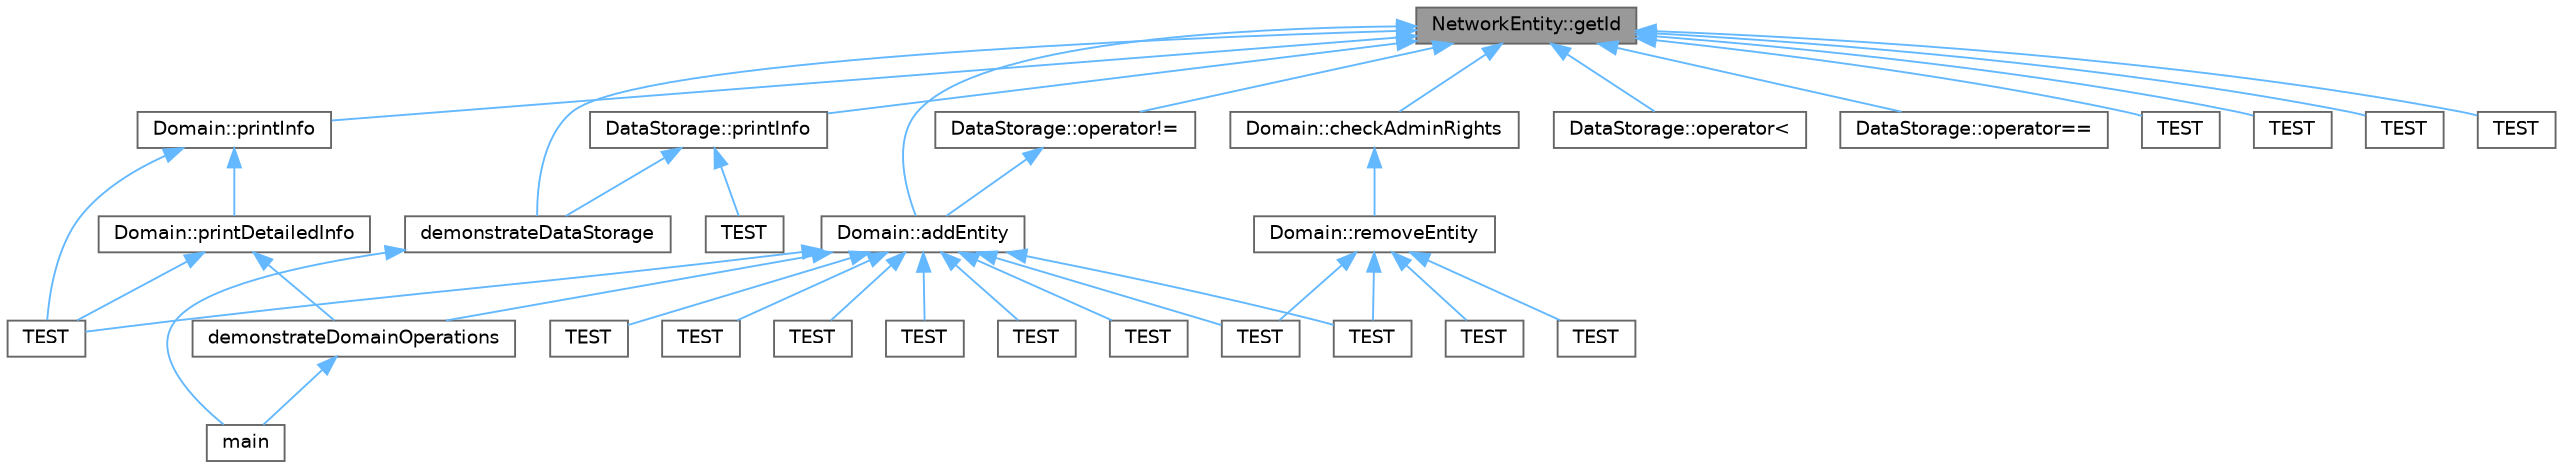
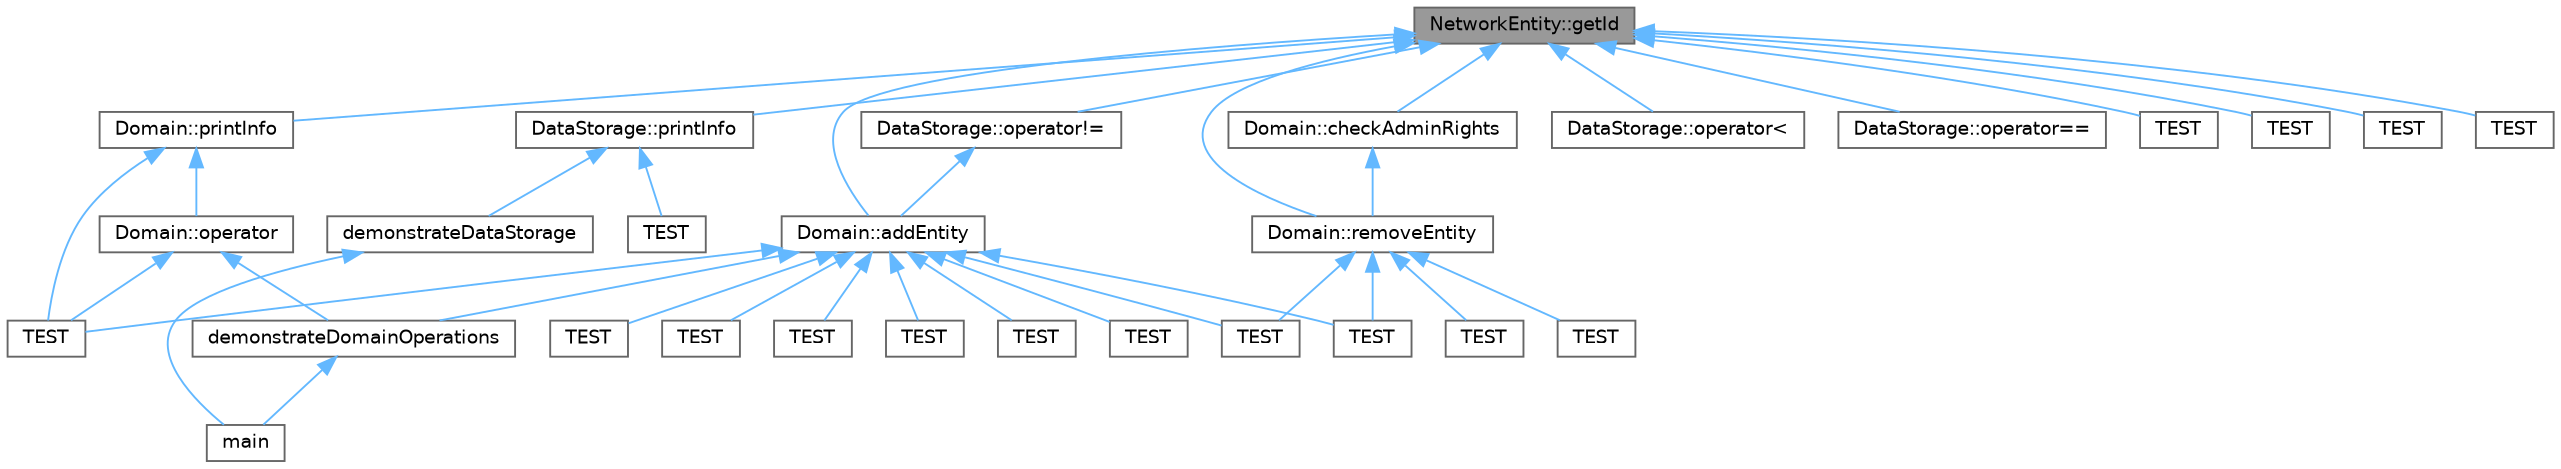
edge "demonstrateDataStorage" -> "NetworkEntity::getId": now "Domain::removeEntity" -> "NetworkEntity::getId"
node "Domain::printDetailedInfo": label "Domain::printDetailedInfo" -> "Domain::operator"
